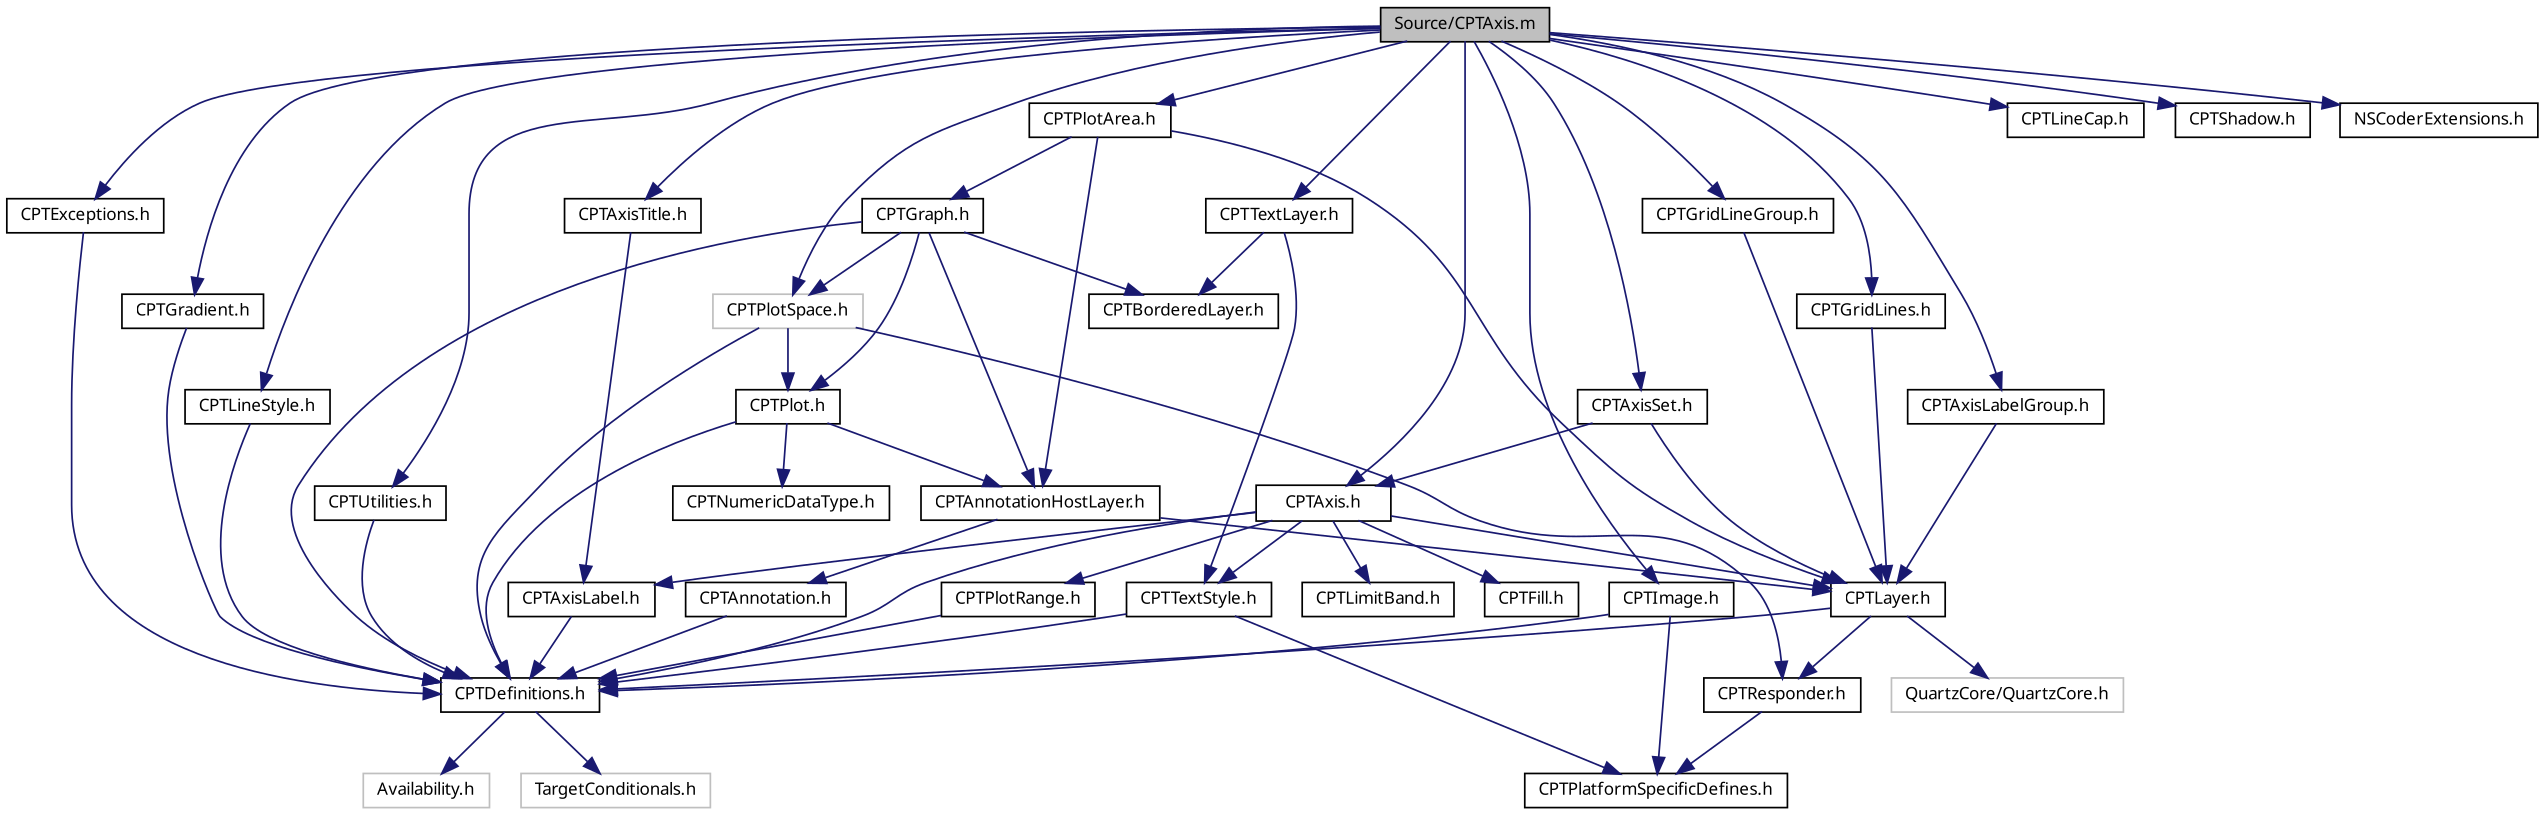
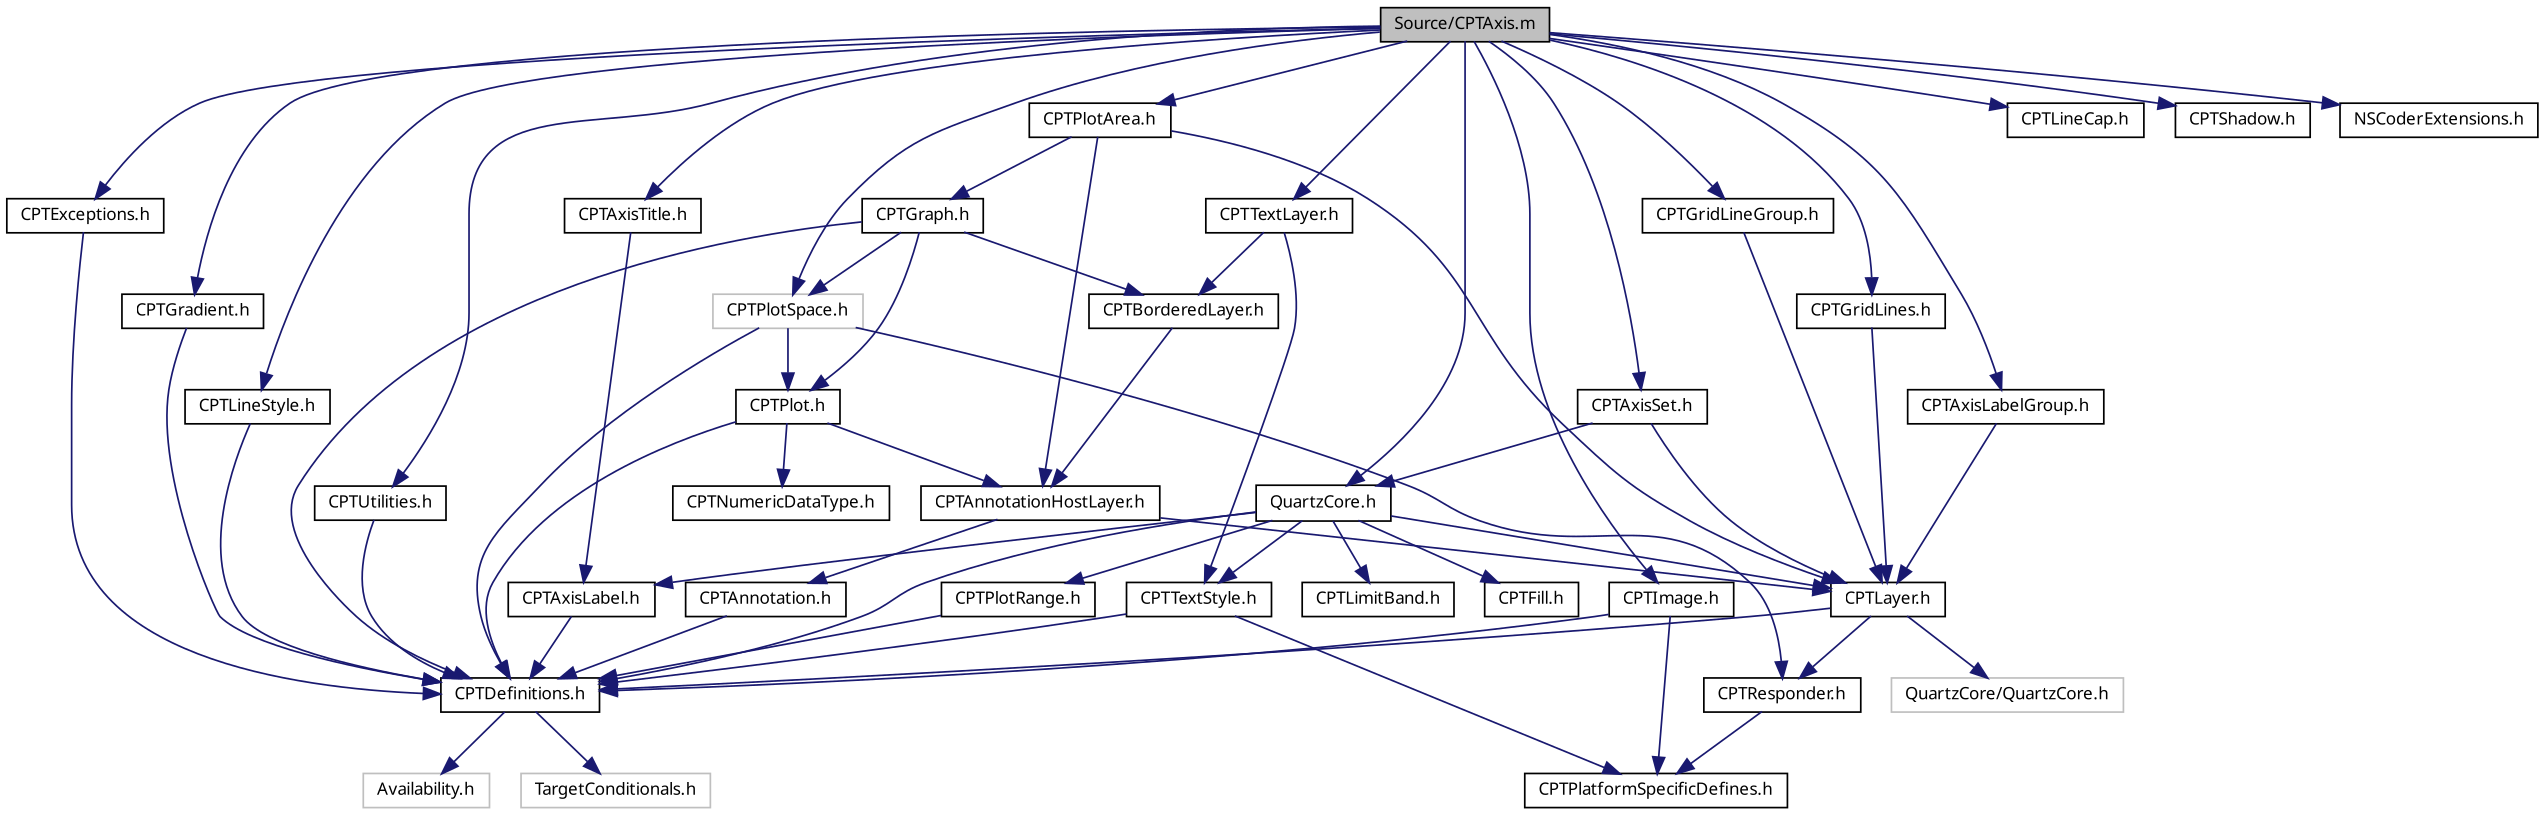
edge "CPTGraph.h" -> "CPTAnnotationHostLayer.h": now "CPTBorderedLayer.h" -> "CPTAnnotationHostLayer.h"
node "CPTAxis.h": label "CPTAxis.h" -> "QuartzCore.h"
